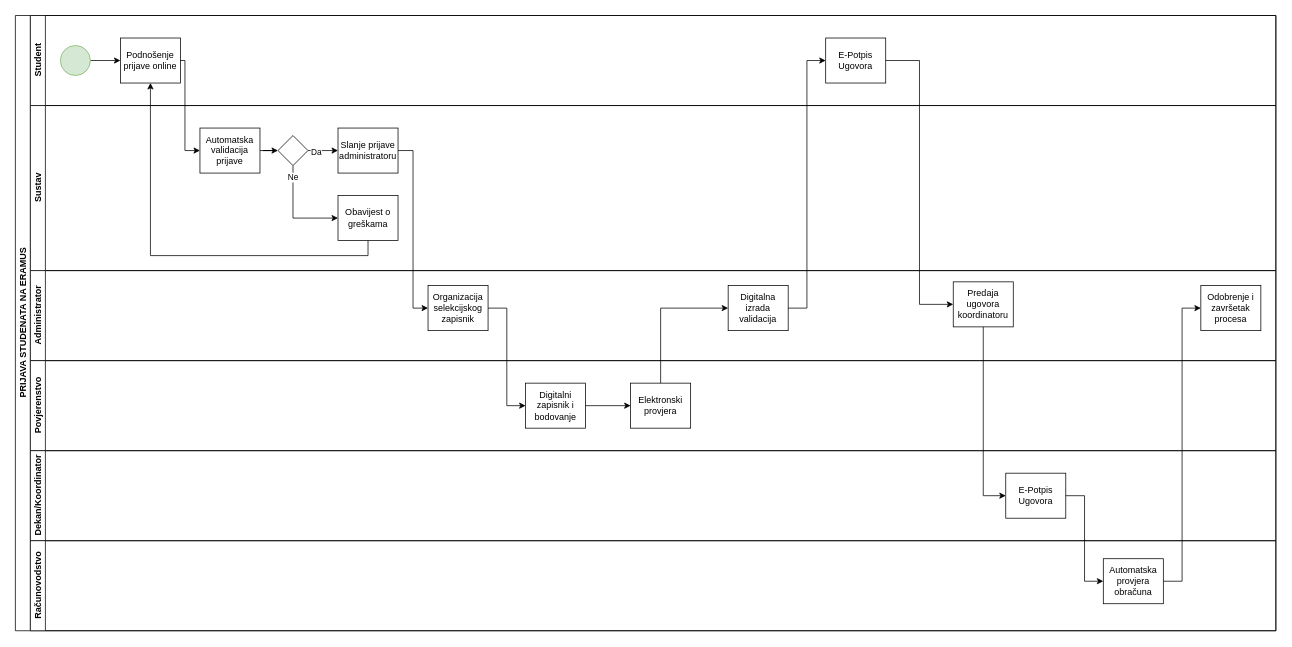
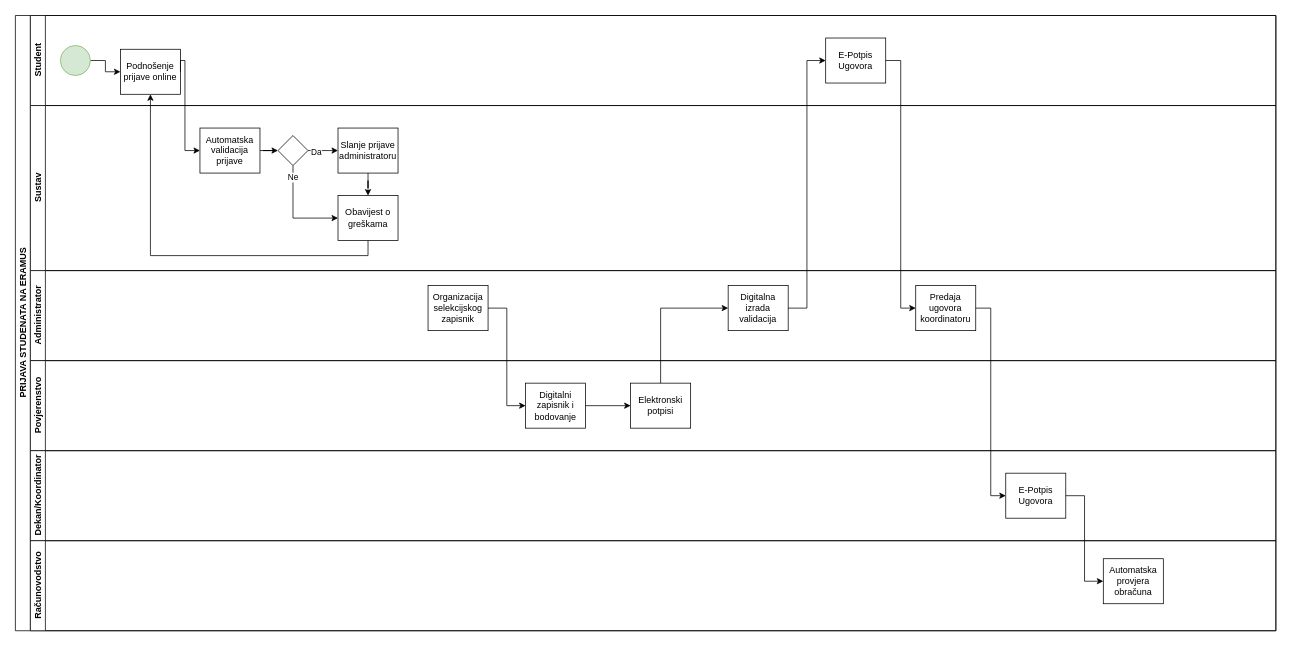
node "Podnošenje prijave online": moved (150, 60) -> (150, 72)
edge "Slanje prijave administratoru" -> "Organizacija selekcijskog zapisnik": now "Slanje prijave administratoru" -> "Obavijest o greškama"
node "Predaja ugovora koordinatoru": moved (983, 304) -> (945, 308)
node "Odobrenje i završetak procesa": removed
node "Elektronski provjera": label "Elektronski provjera" -> "Elektronski potpisi"
edge "Automatska provjera obračuna" -> "Odobrenje i završetak procesa": removed
